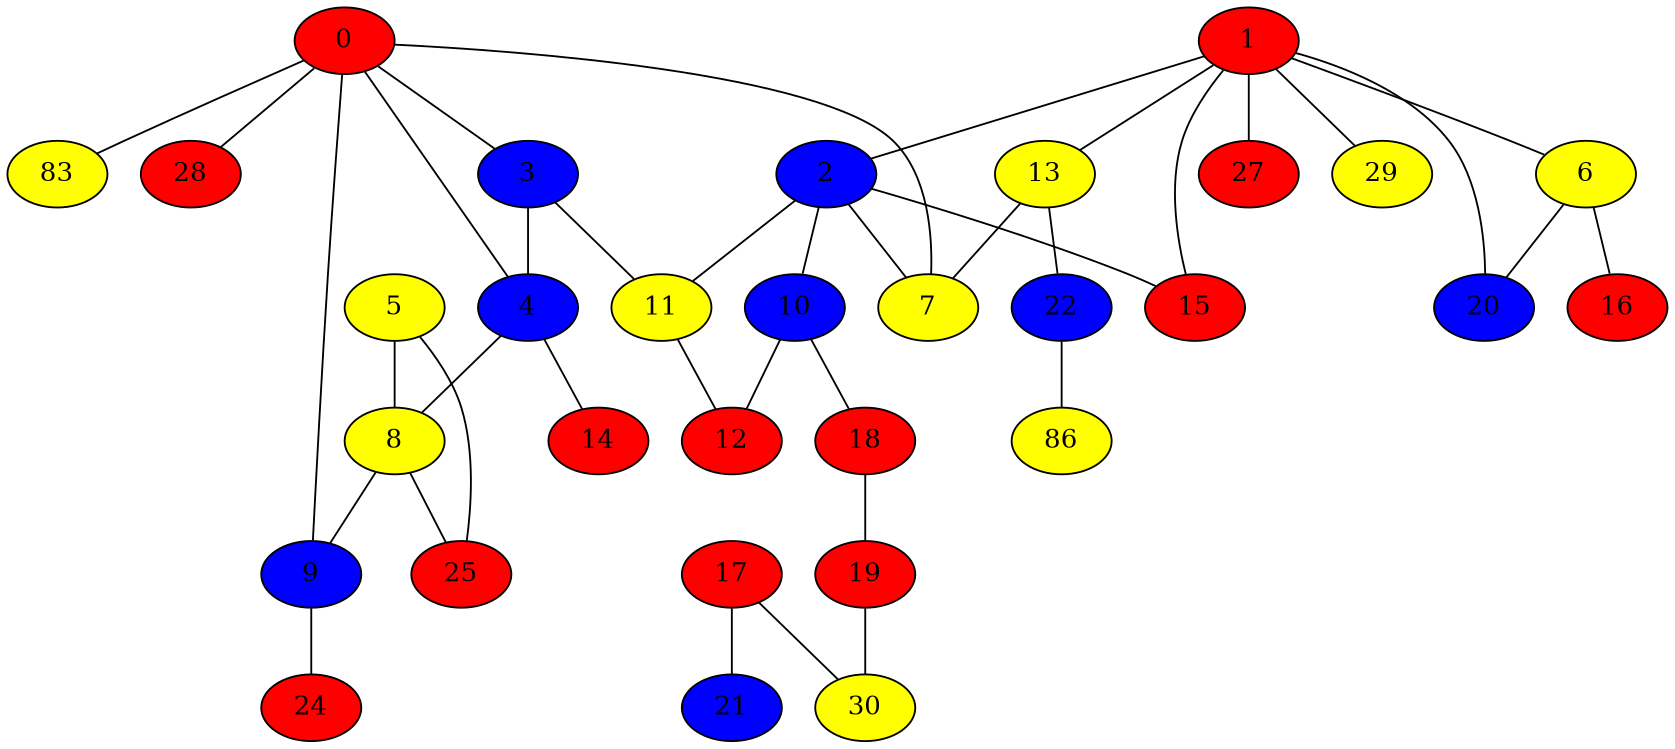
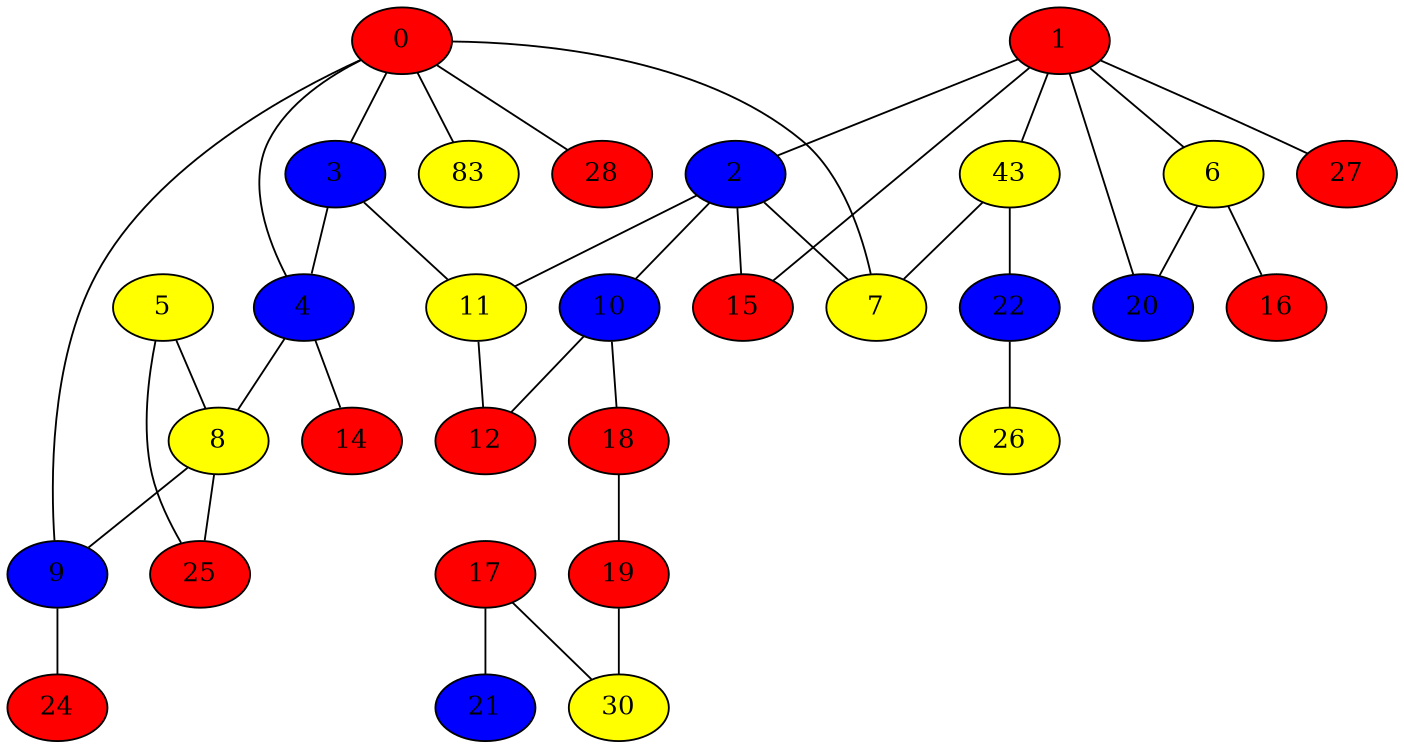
node "13": label "13" -> "43"
node "29": removed
node "86": label "86" -> "26"
